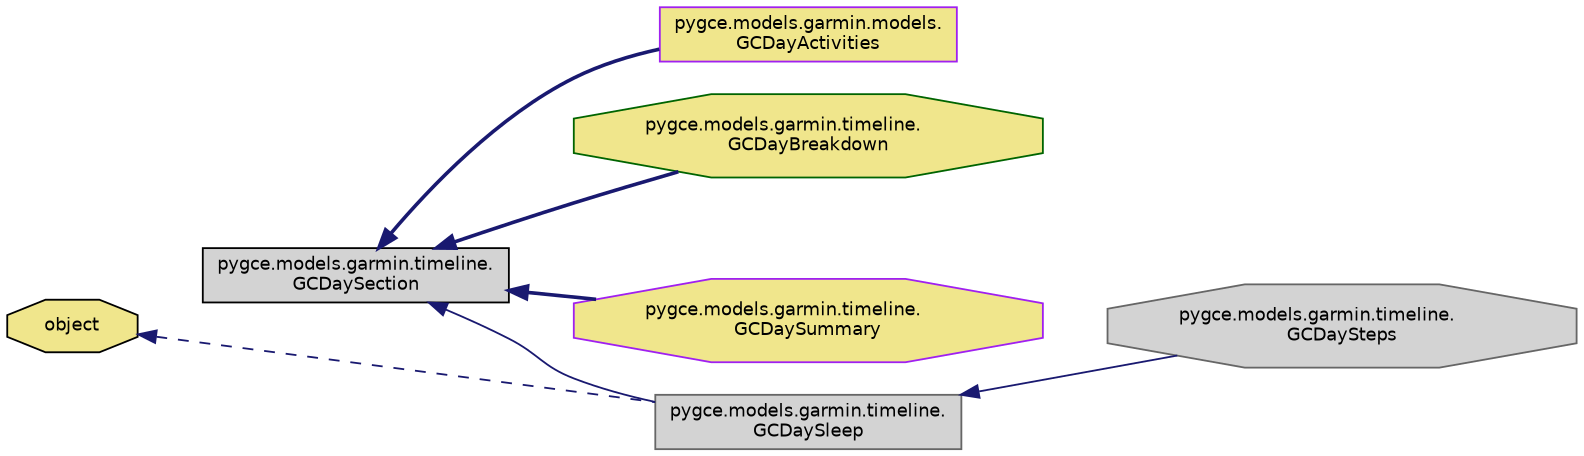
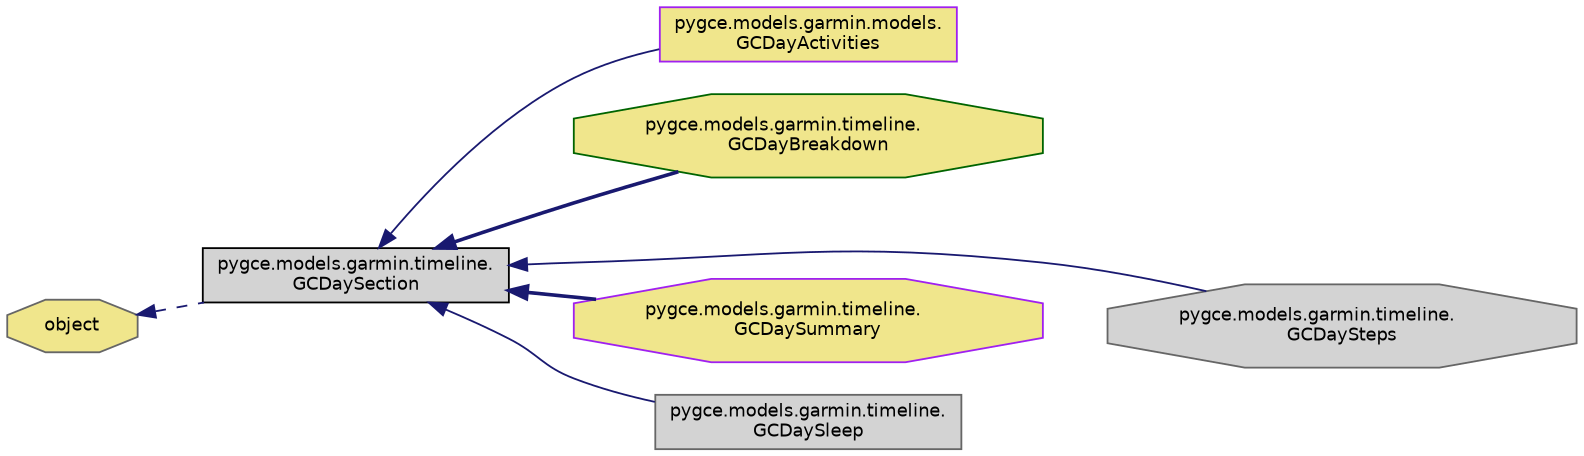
edge "pygce.models.garmin.models. GCDayActivities" -> "pygce.models.garmin.timeline. GCDaySection": style bold -> solid
node "object": color black -> gray40
edge "pygce.models.garmin.timeline. GCDaySleep" -> "object": now "pygce.models.garmin.timeline. GCDaySection" -> "object"
edge "pygce.models.garmin.timeline. GCDaySteps" -> "pygce.models.garmin.timeline. GCDaySleep": now "pygce.models.garmin.timeline. GCDaySteps" -> "pygce.models.garmin.timeline. GCDaySection"
